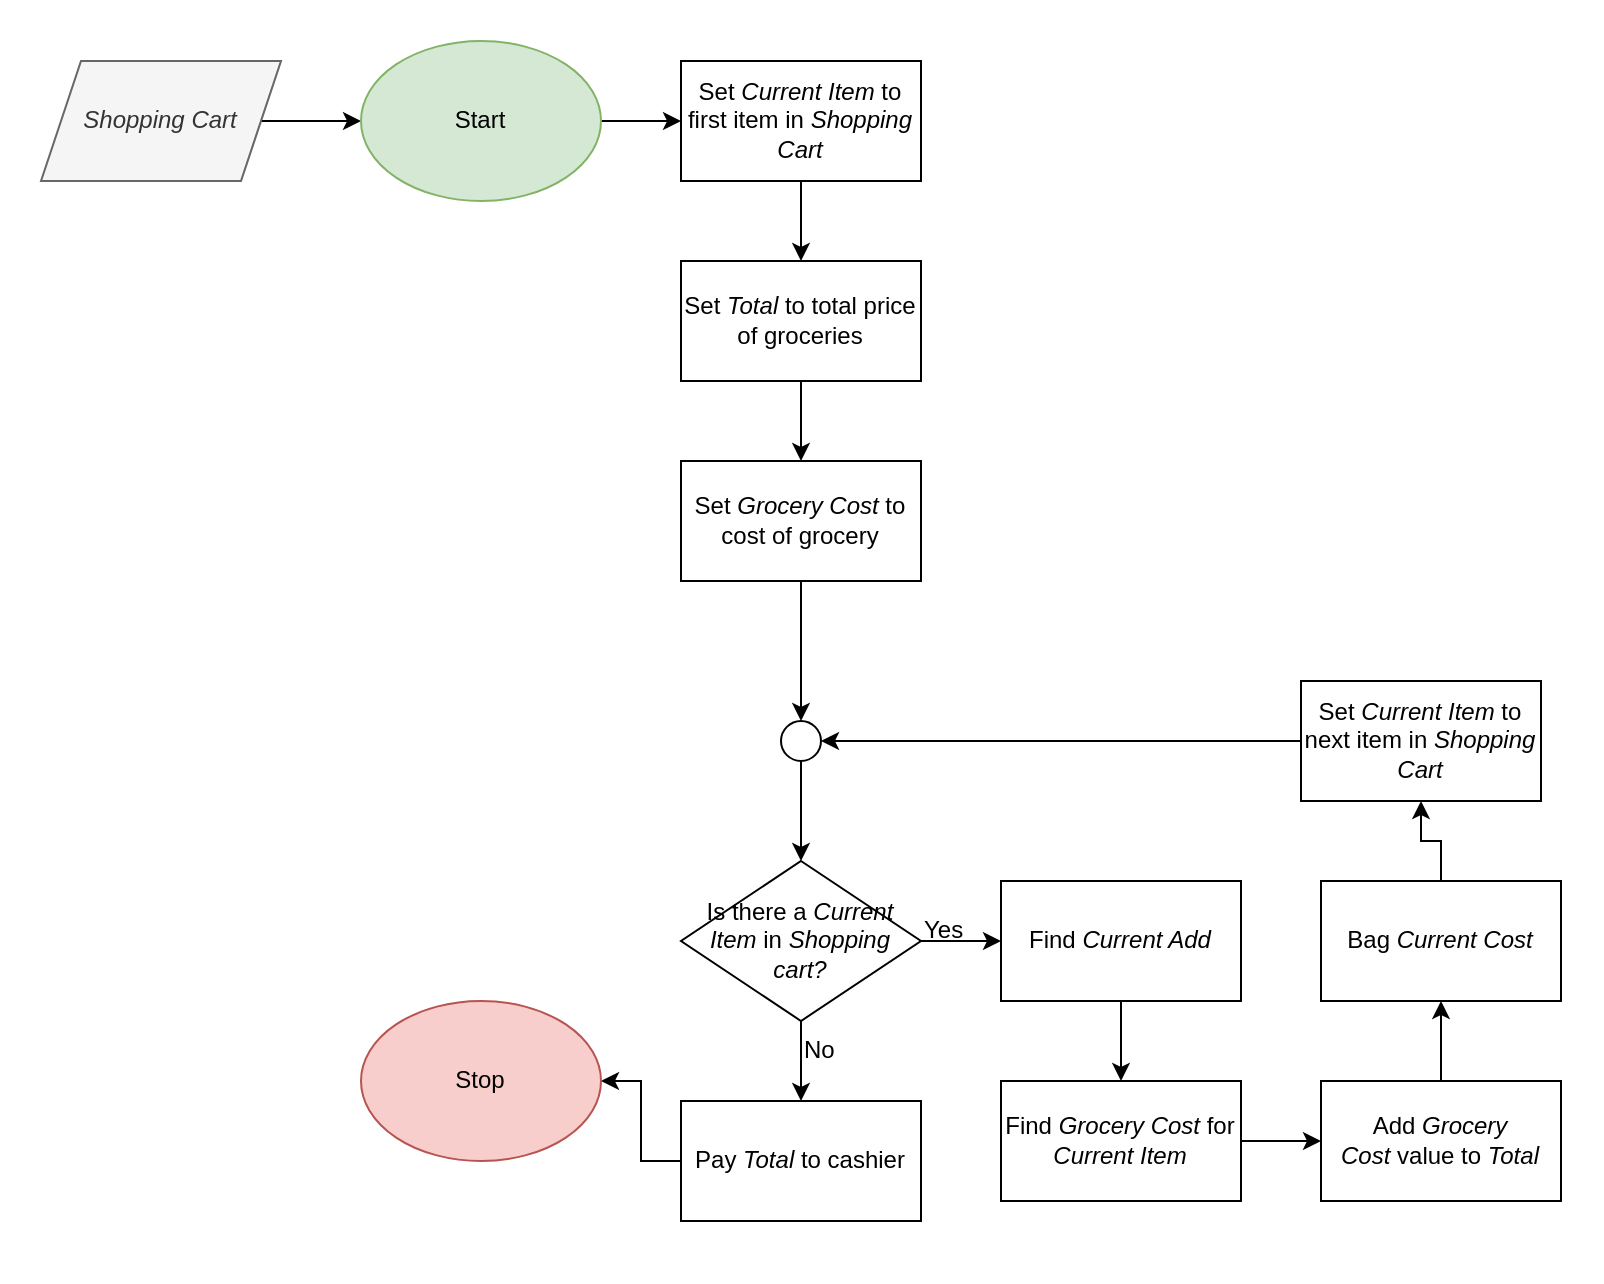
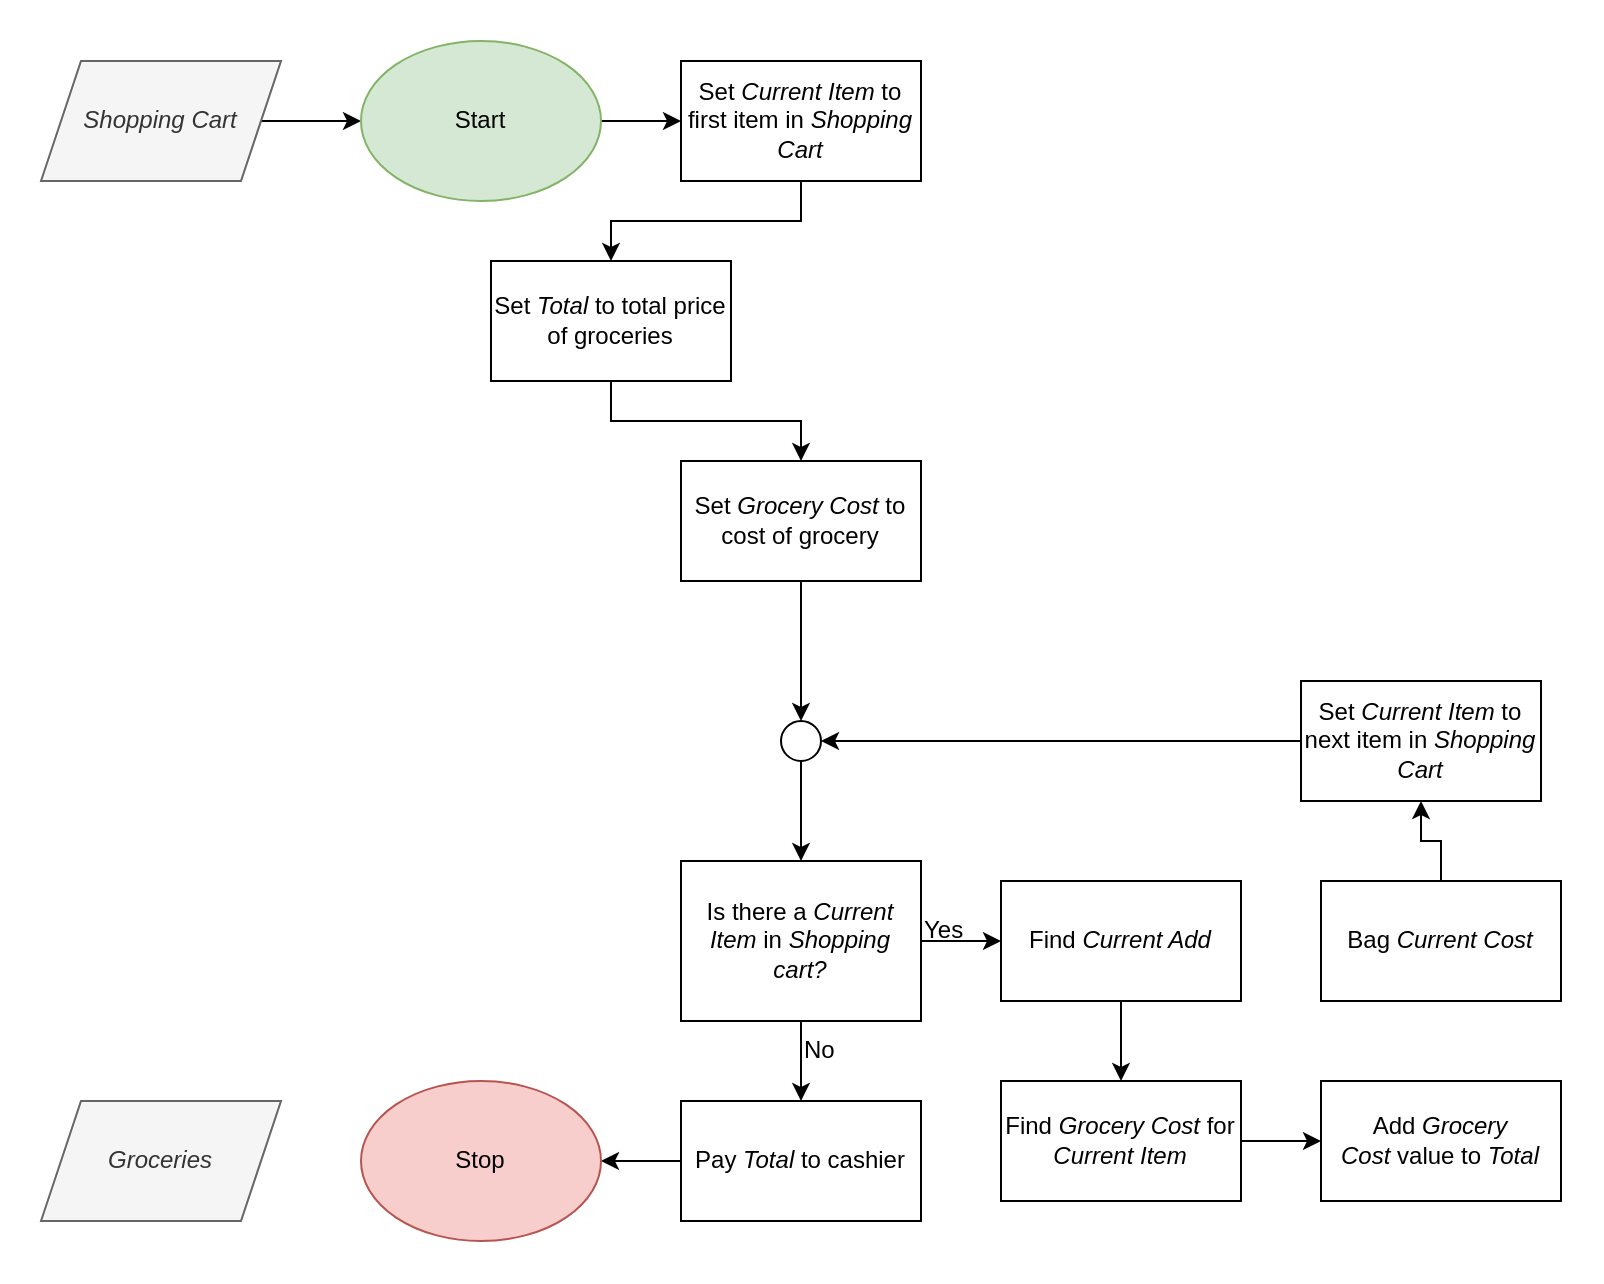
node "Set Total to total price of groceries": moved (801, 321) -> (611, 321)
node "Is there a Current Item in Shopping cart?": shape diamond -> rectangle
edge "Add Grocery Cost value to Total" -> "Bag Current Cost": removed
node "Stop": moved (481, 1081) -> (481, 1161)
node "Groceries": added
